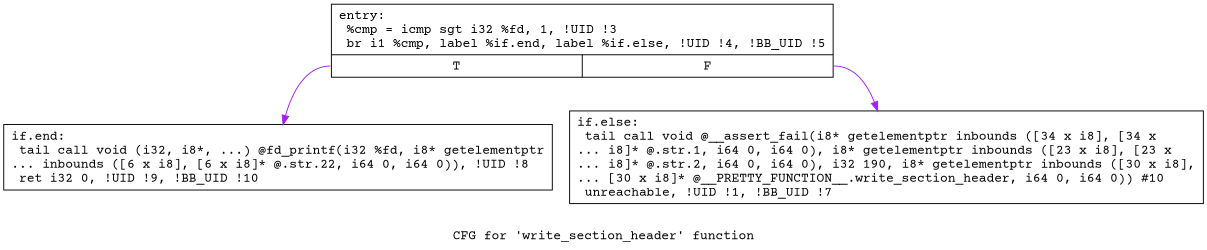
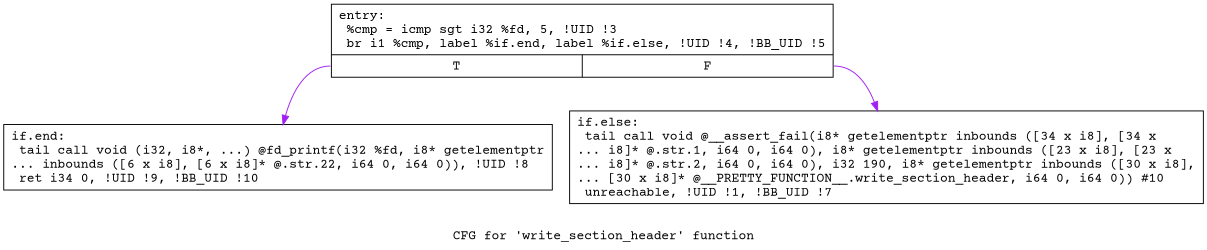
node "entry:": text "%cmp = icmp sgt i32 %fd, 1, !UID !3" -> "%cmp = icmp sgt i32 %fd, 5, !UID !3"
node "if.end:": text "ret i32 0, !UID !9, !BB_UID !10" -> "ret i34 0, !UID !9, !BB_UID !10"
